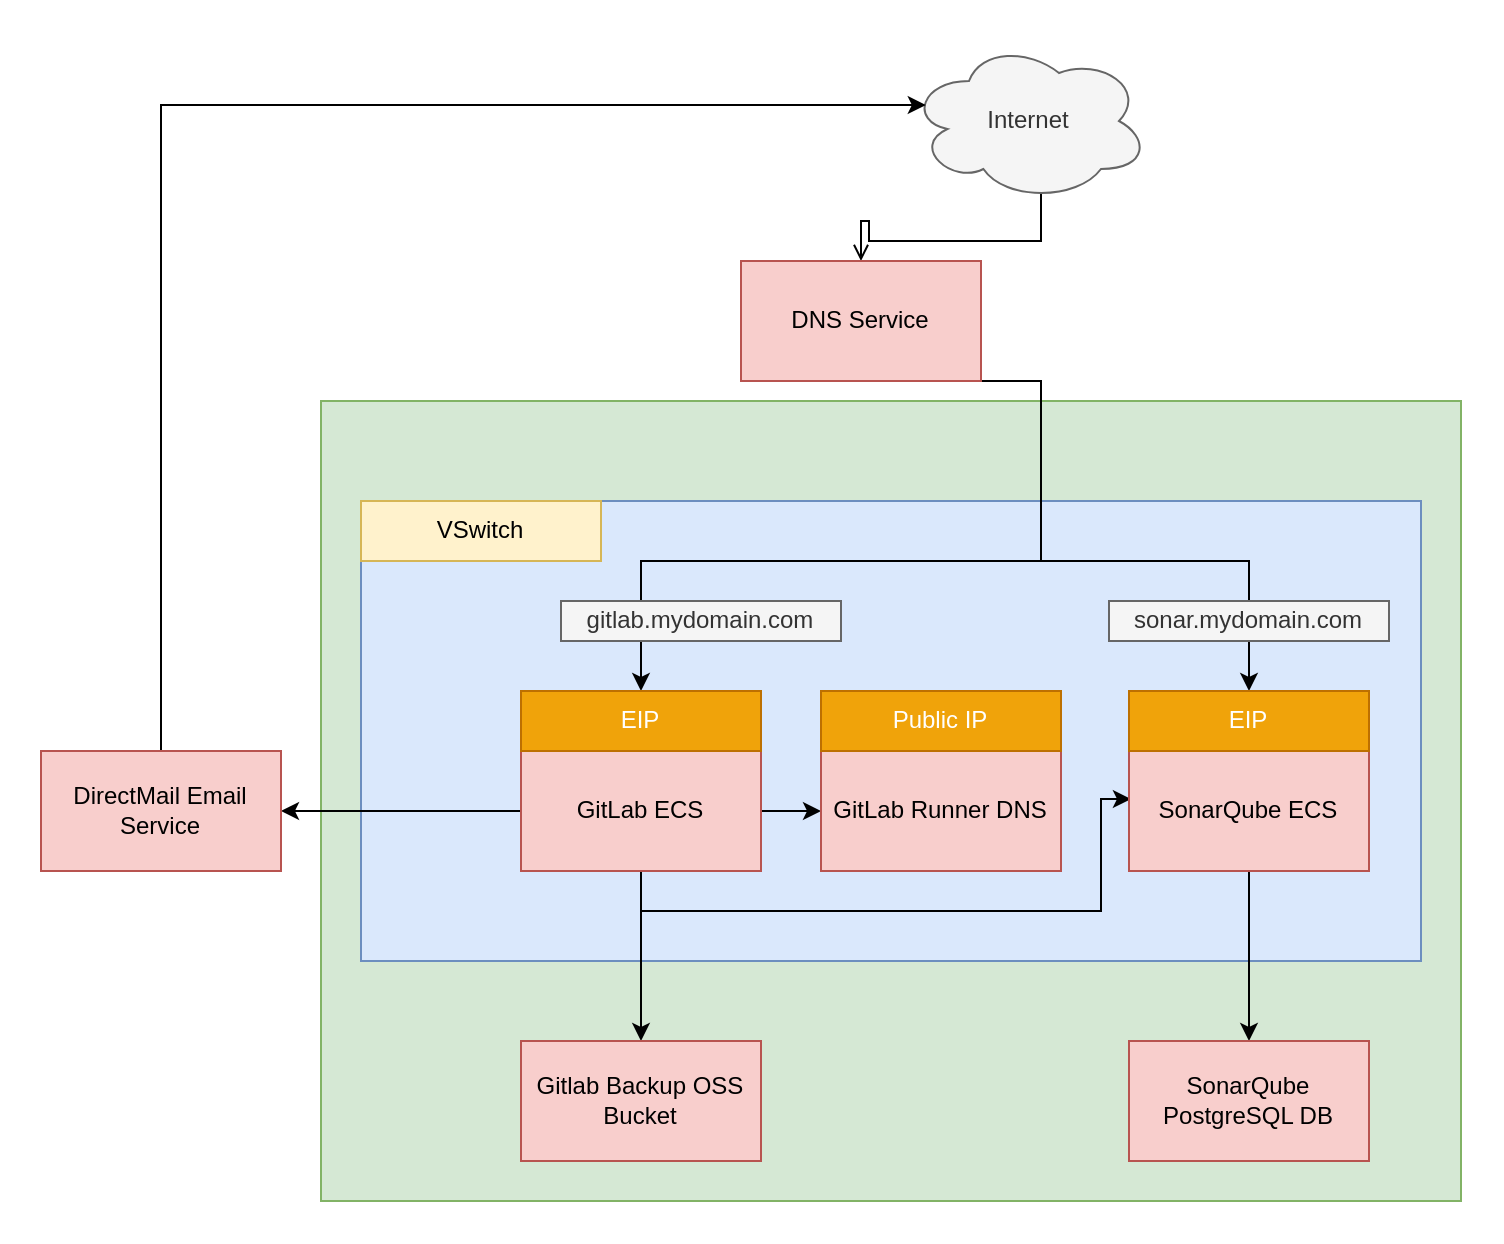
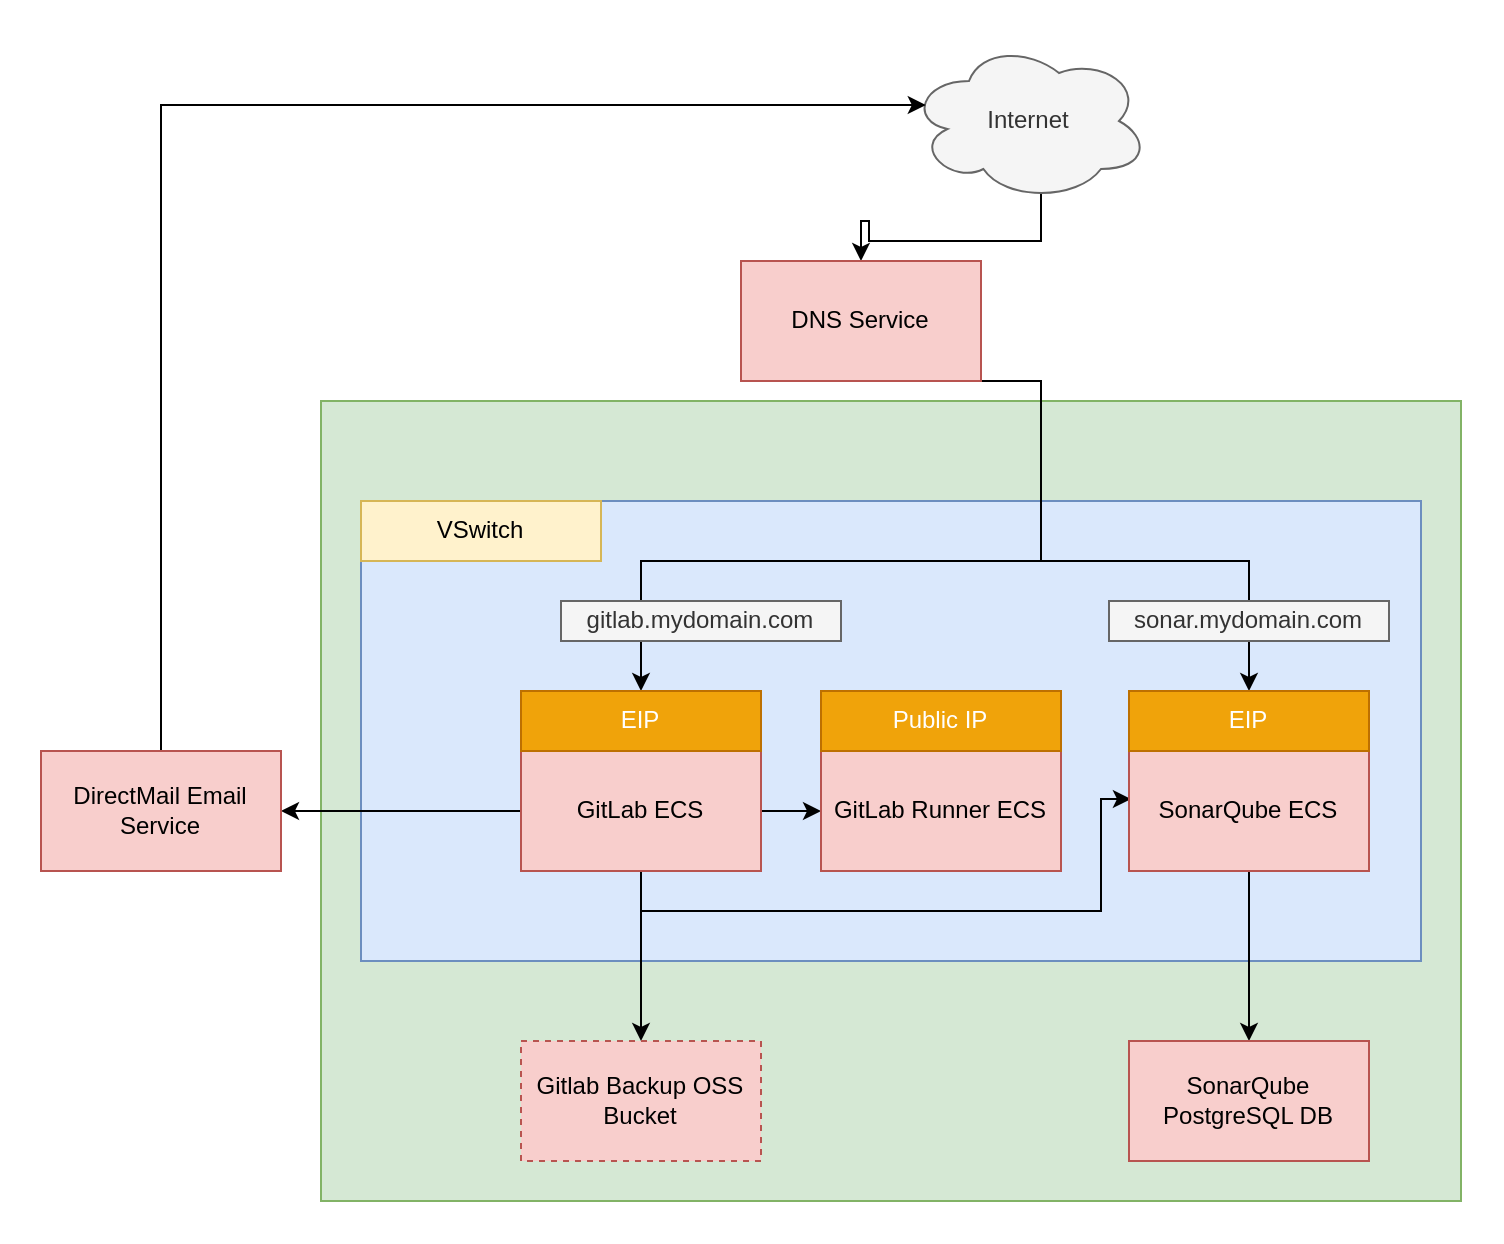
edge "Internet" -> "DNS Service": arrowhead open -> classic
node "GitLab Runner DNS": label "GitLab Runner DNS" -> "GitLab Runner ECS"
node "Gitlab Backup OSS Bucket": style solid -> dashed
